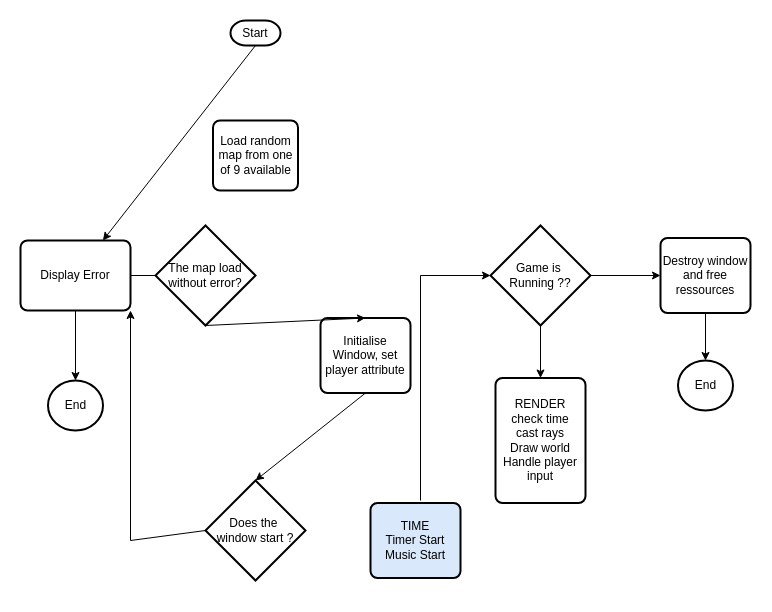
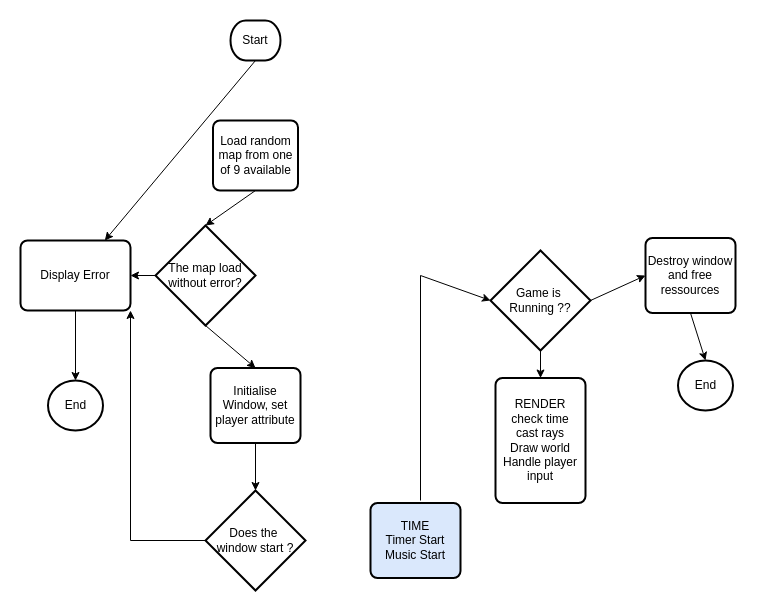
node "Start": size 50x25 -> 50x40
edge "Load random map from one of 9 available" -> "The map load without error?": added
edge "Display Error" -- "The map load without error?": arrowhead none -> classic
node "Game is Running ??": moved (541, 276) -> (541, 301)
node "Destroy window and free ressources": moved (706, 276) -> (691, 276)
node "Initialise Window, set player attribute": moved (366, 356) -> (256, 406)
node "Does the window start ?": moved (256, 531) -> (256, 541)
